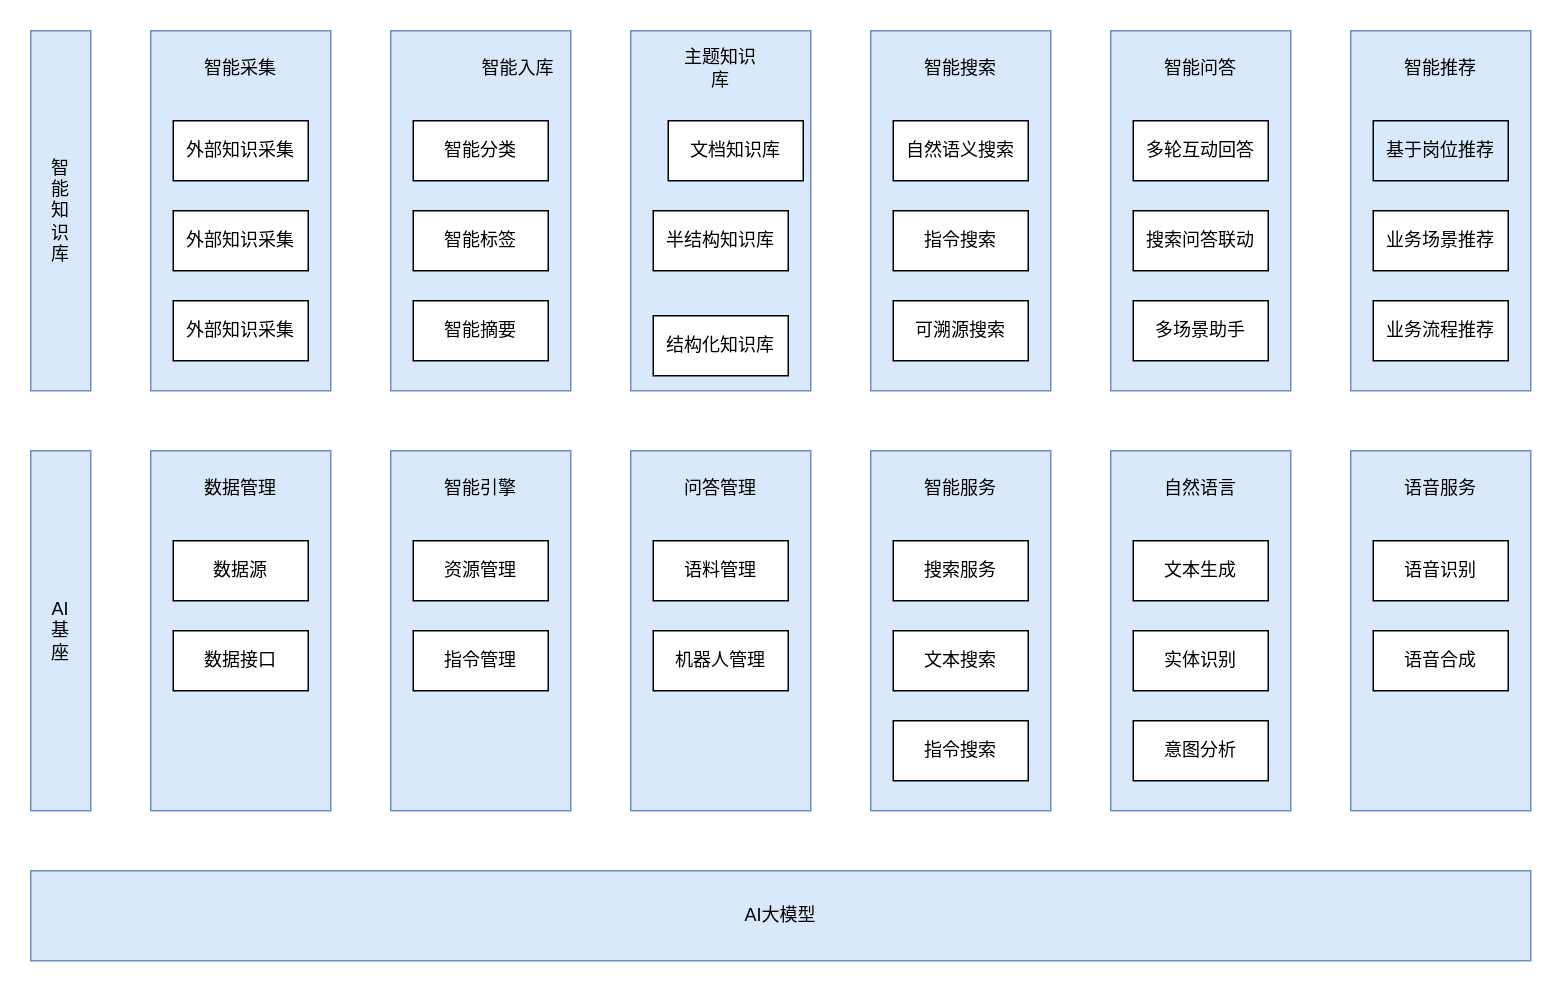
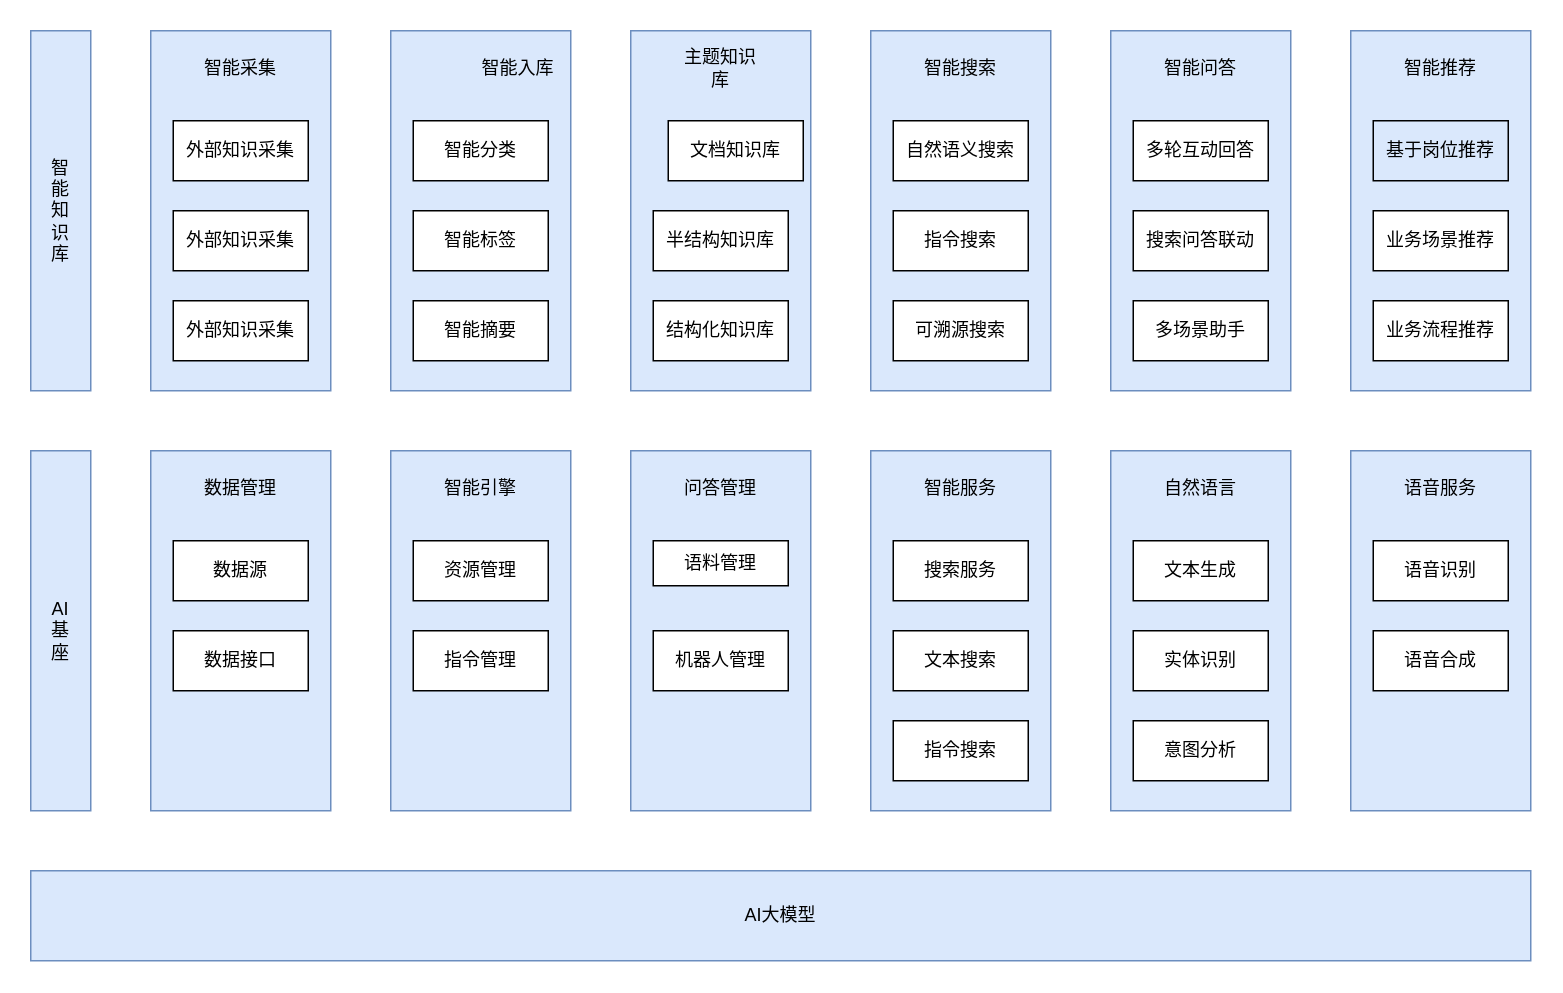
node "结构化知识库": moved (721, 346) -> (721, 331)
node "语料管理": size 135x60 -> 135x45
